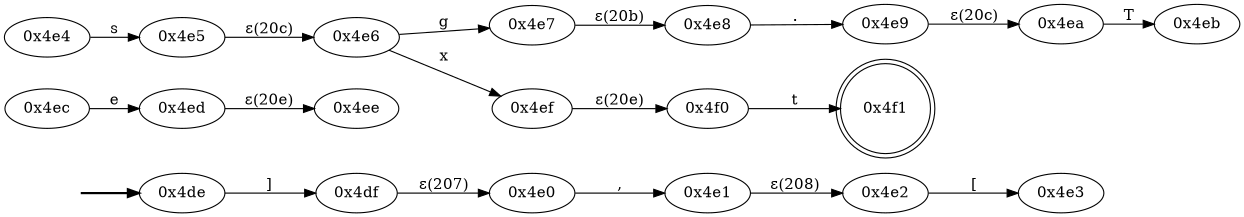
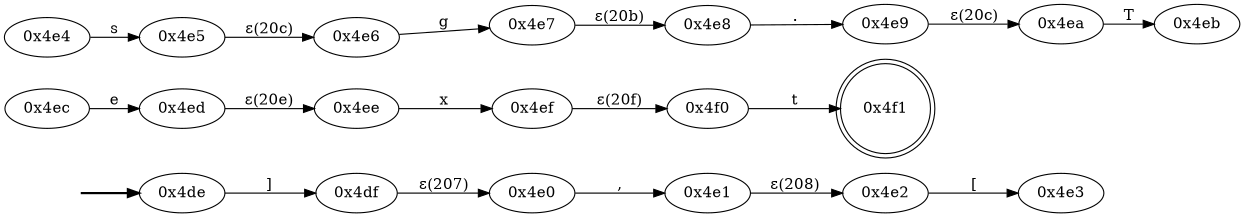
edge "0x4e6" -> "0x4ef": now "0x4ee" -> "0x4ef"
edge "0x4ef" -> "0x4f0": label "ε(20e)" -> "ε(20f)"
